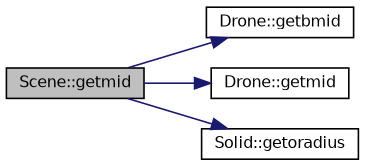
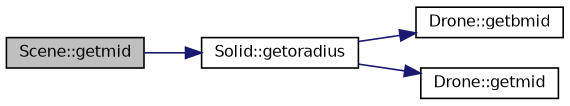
edge "Scene::getmid" -> "Drone::getbmid": now "Solid::getoradius" -> "Drone::getbmid"
edge "Scene::getmid" -> "Drone::getmid": now "Solid::getoradius" -> "Drone::getmid"
